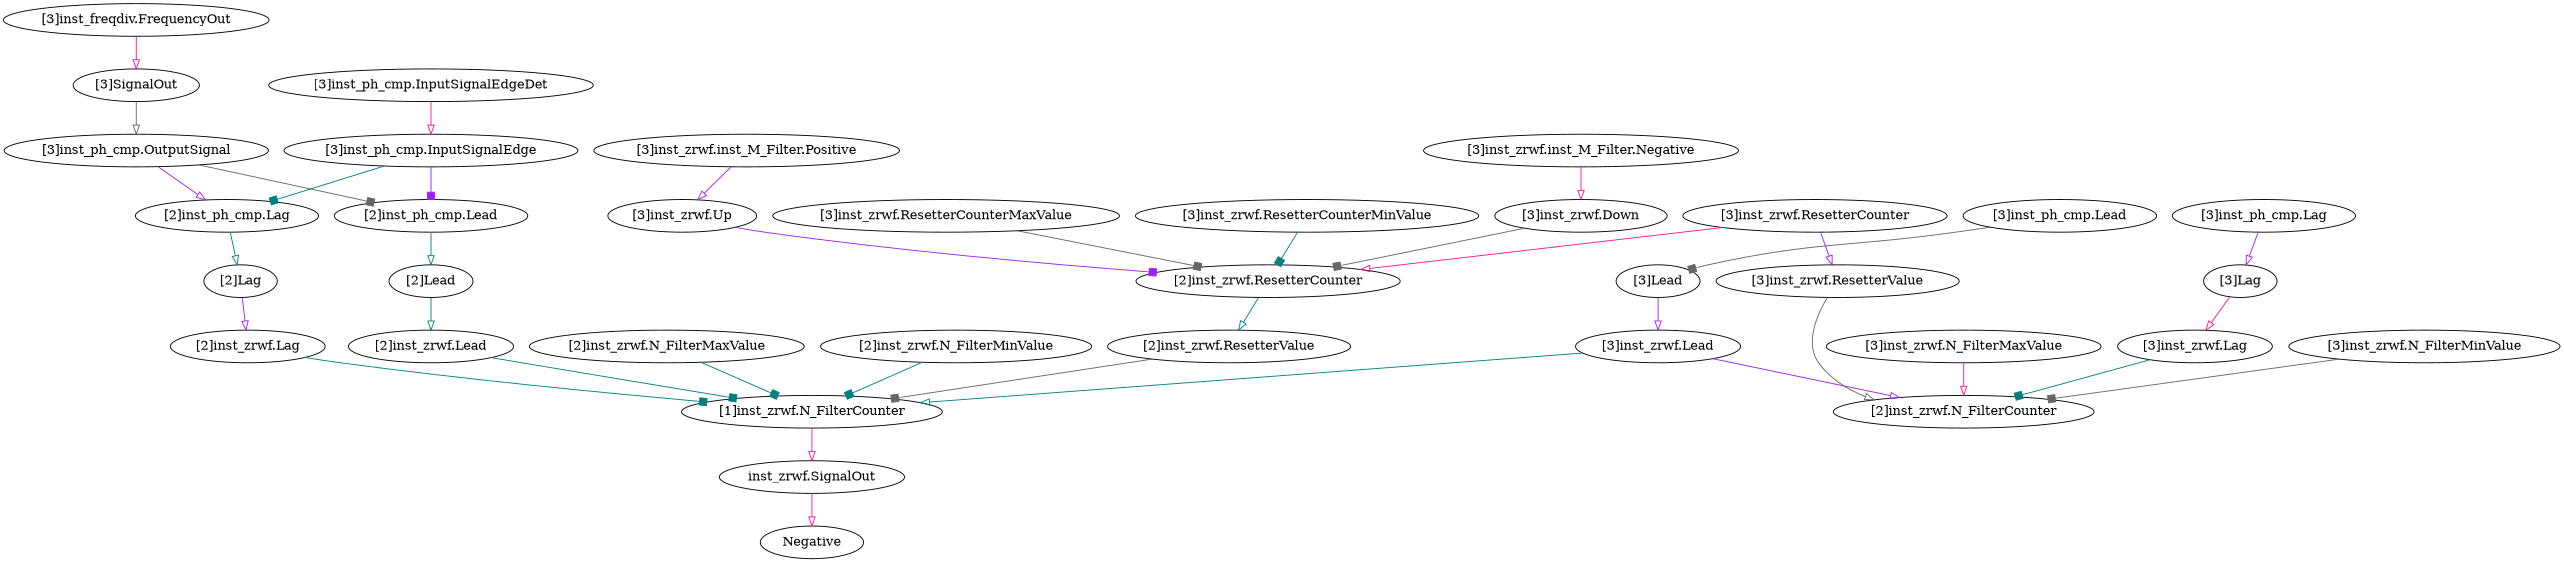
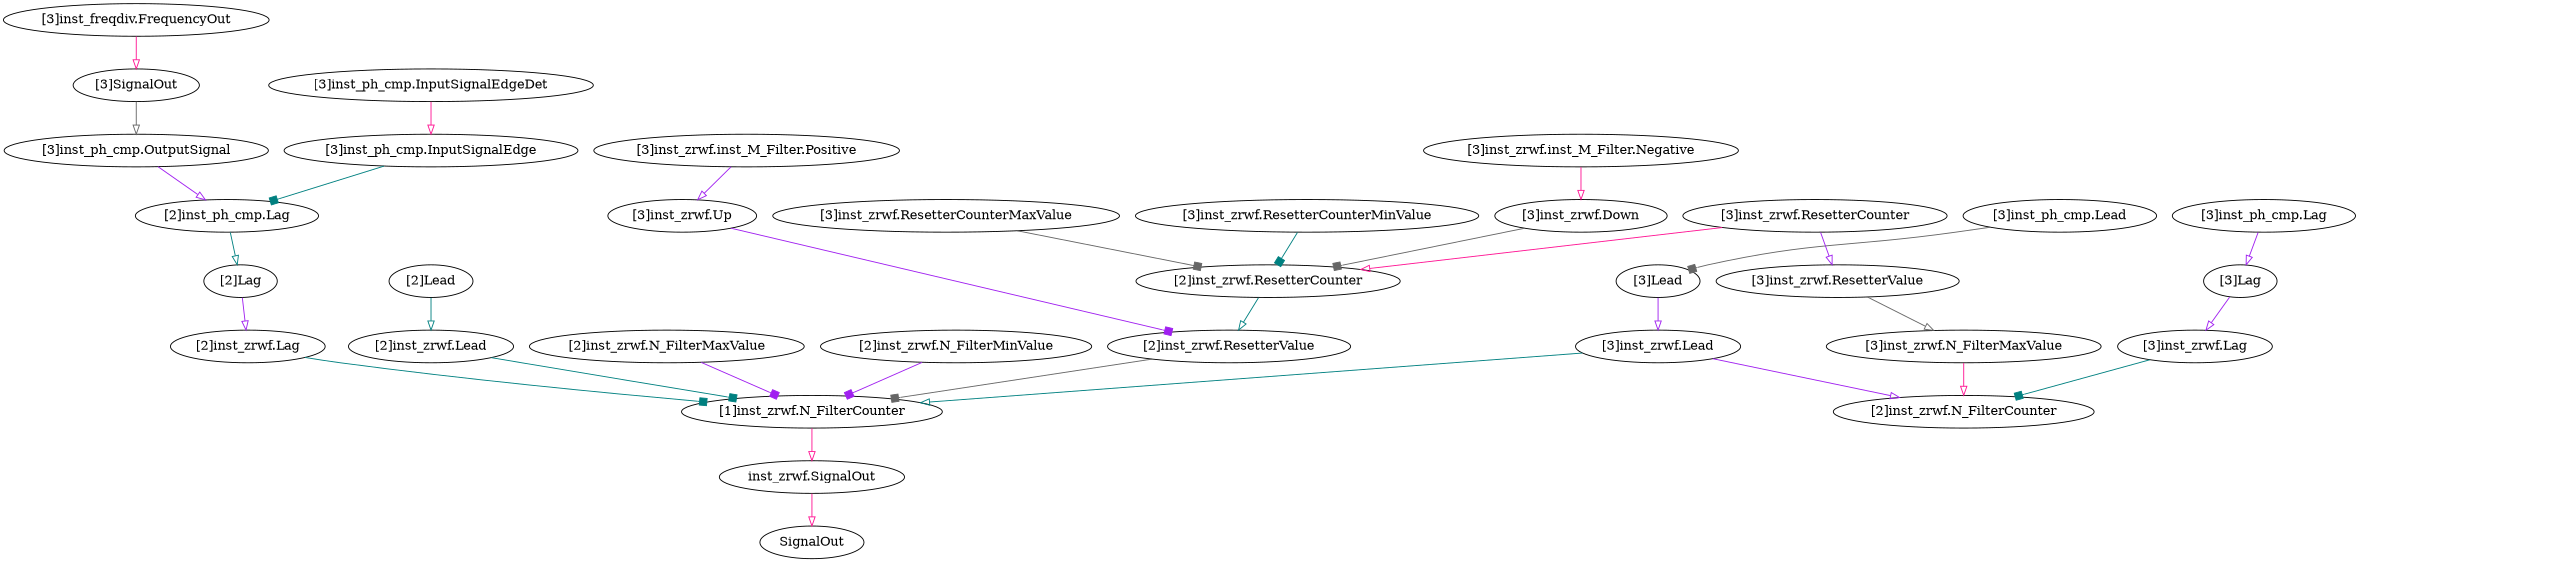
node "[2]inst_ph_cmp.Lead": removed
edge "[3]inst_zrwf.Up" -> "[2]inst_zrwf.ResetterCounter": now "[3]inst_zrwf.Up" -> "[2]inst_zrwf.ResetterValue"
edge "[3]Lag" -> "[3]inst_zrwf.Lag": color deeppink -> purple
node "[3]inst_zrwf.N_FilterMinValue": removed
edge "[3]inst_zrwf.ResetterValue" -> "[2]inst_zrwf.N_FilterCounter": now "[3]inst_zrwf.ResetterValue" -> "[3]inst_zrwf.N_FilterMaxValue"
edge "[2]inst_zrwf.N_FilterMaxValue" -> "[1]inst_zrwf.N_FilterCounter": color teal -> purple
edge "[2]inst_zrwf.N_FilterMinValue" -> "[1]inst_zrwf.N_FilterCounter": color teal -> purple
node "Negative": label "Negative" -> "SignalOut"
